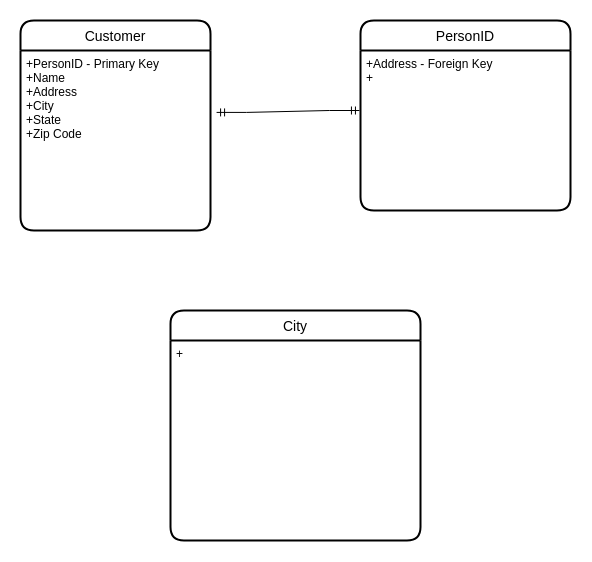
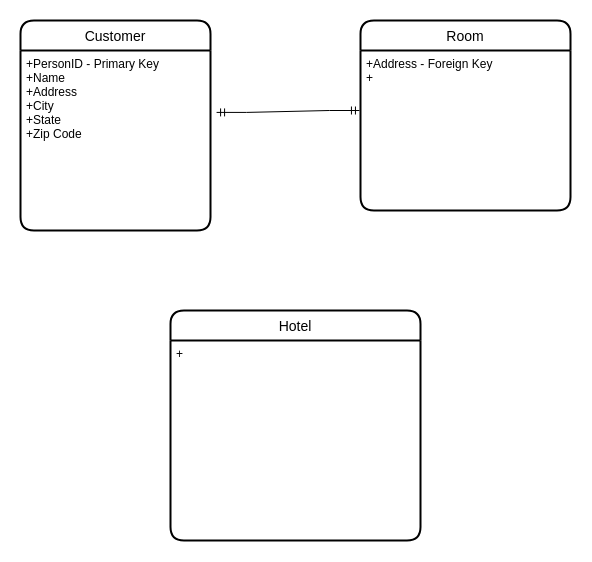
node "PersonID": label "PersonID" -> "Room"
node "City": label "City" -> "Hotel"
